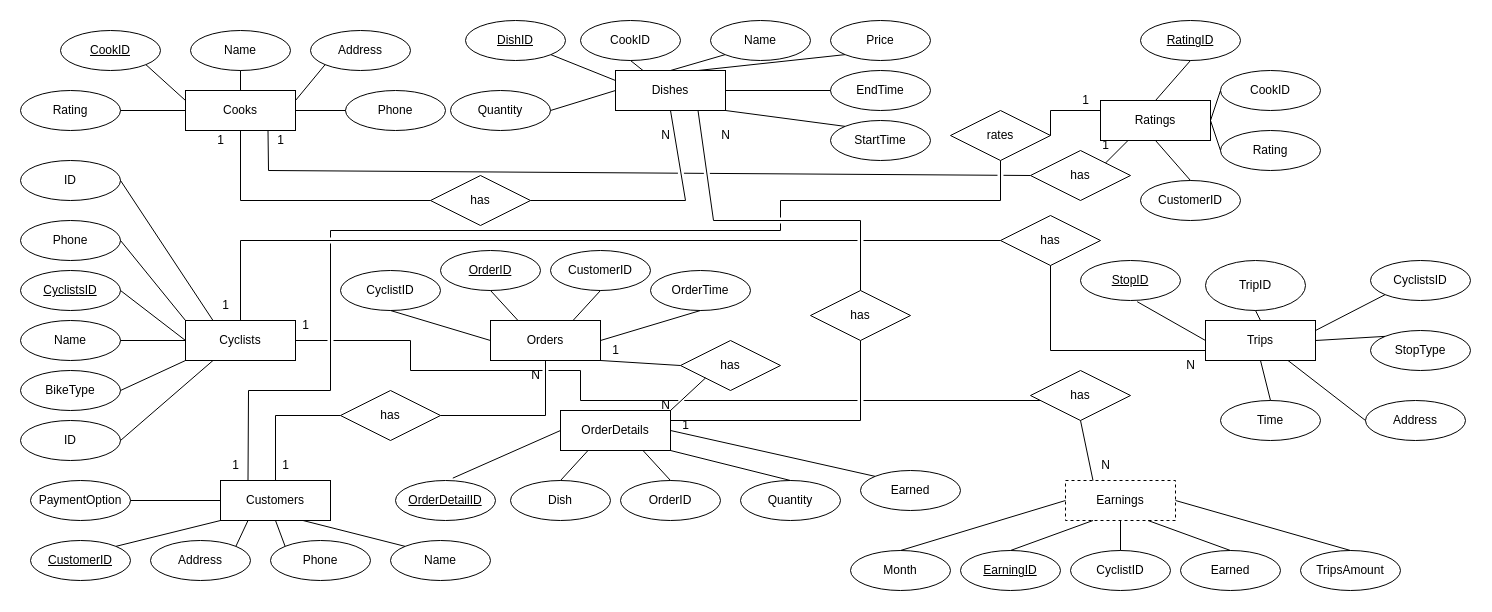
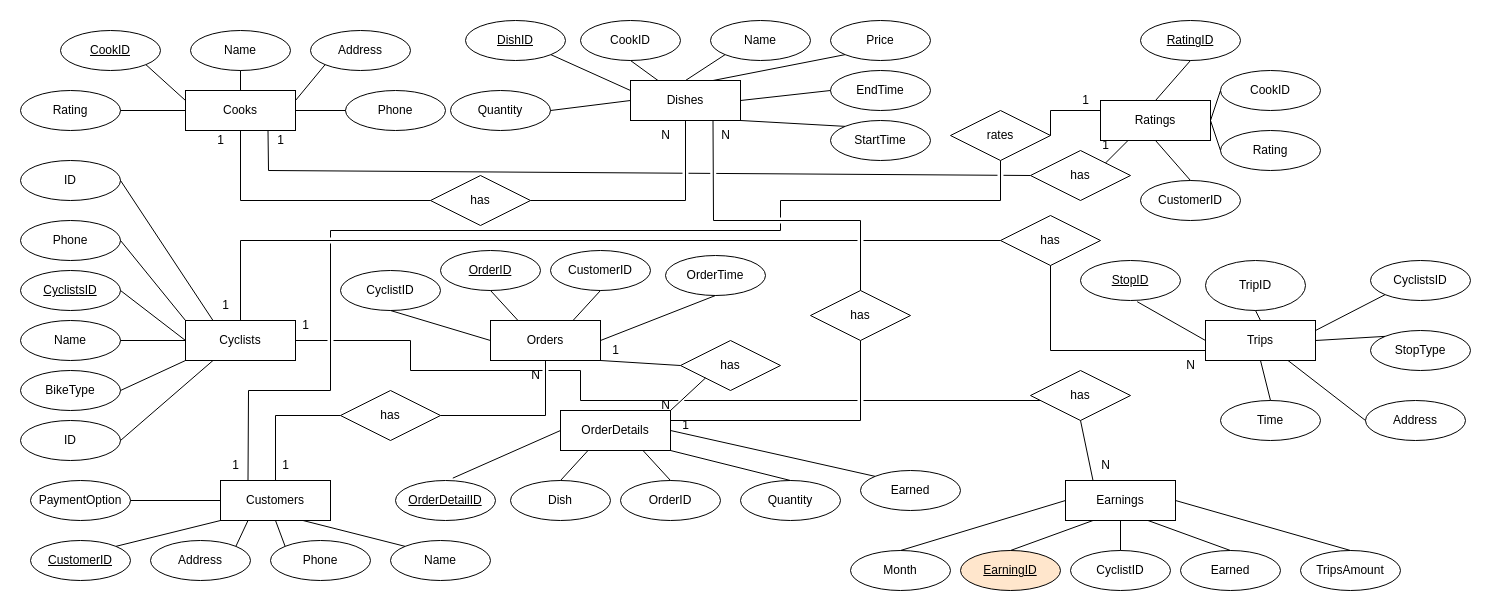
node "Dishes": moved (671, 91) -> (686, 101)
node "OrderTime": moved (701, 291) -> (716, 276)
node "Earnings": style dashed -> solid
node "EarningID": fillcolor #ffffff -> #ffe6cc
